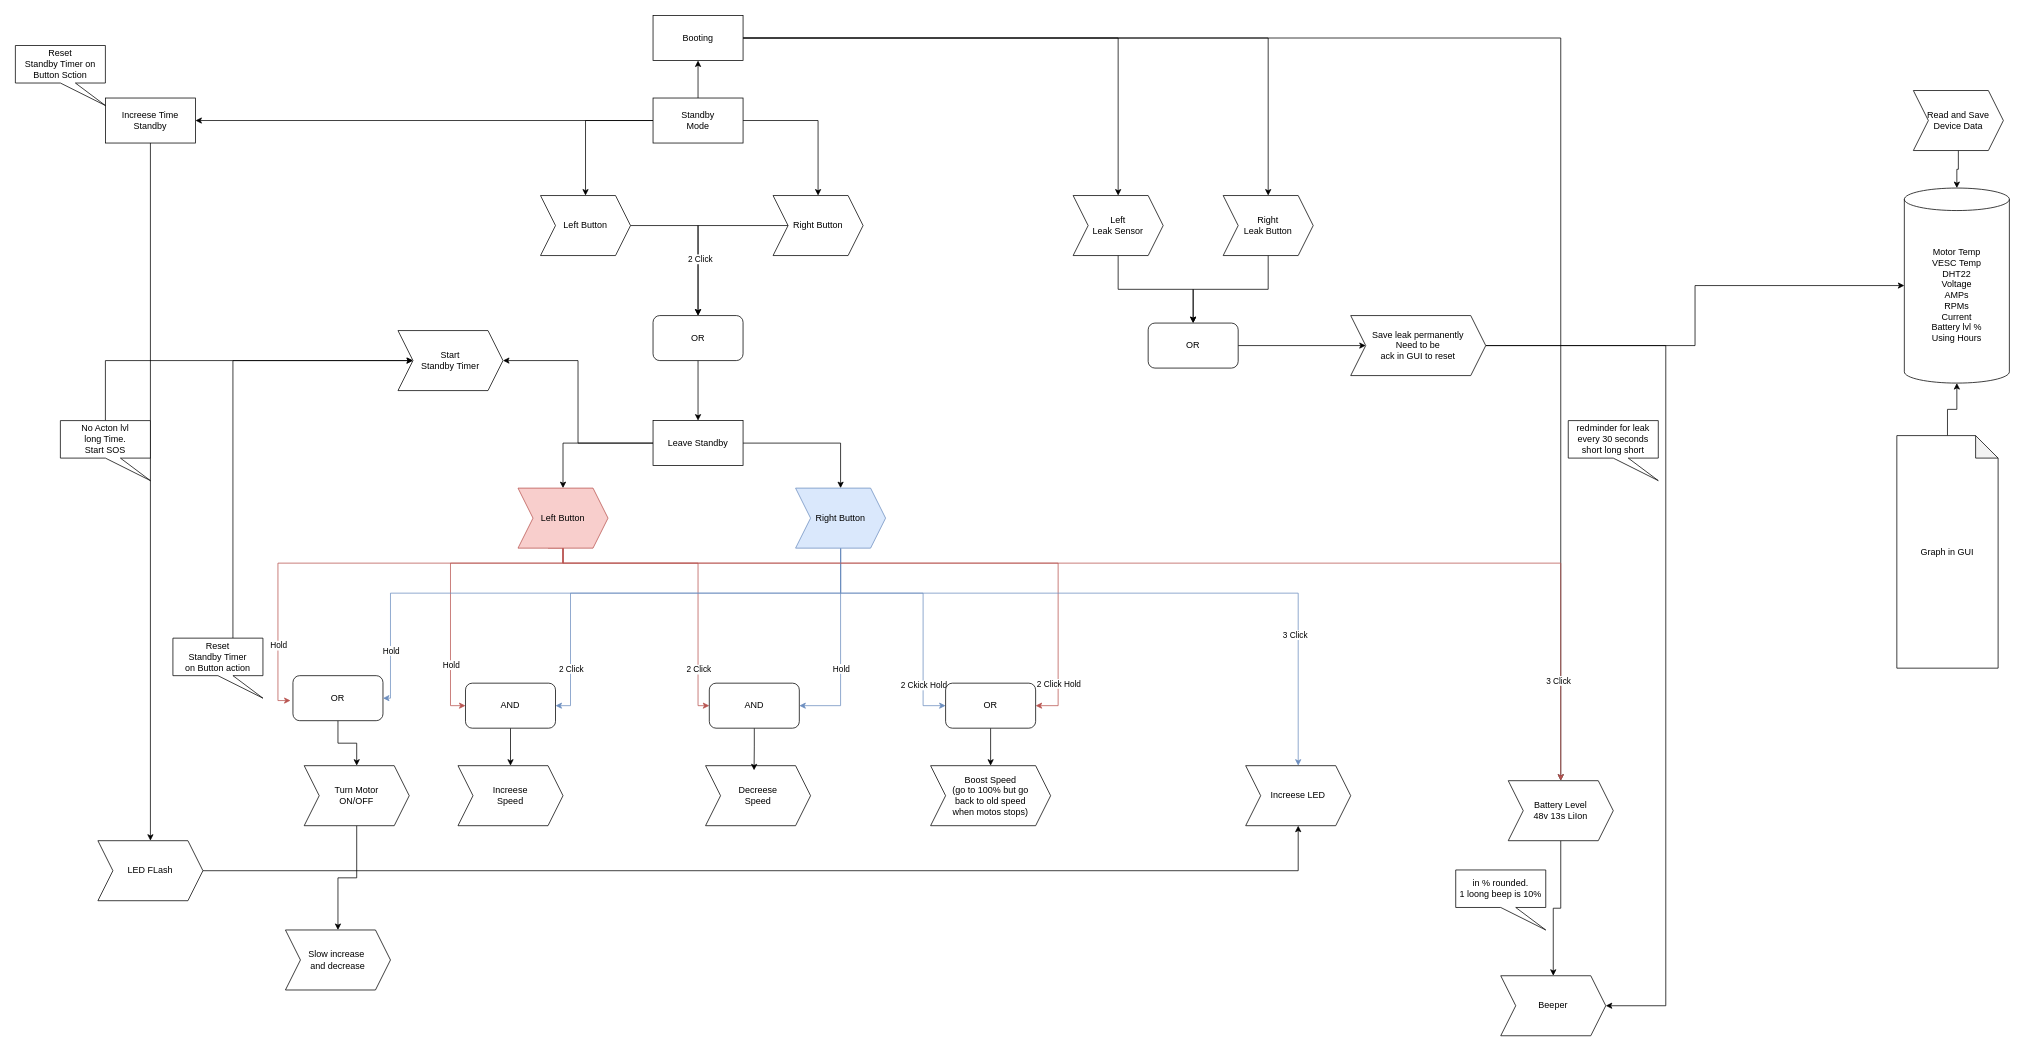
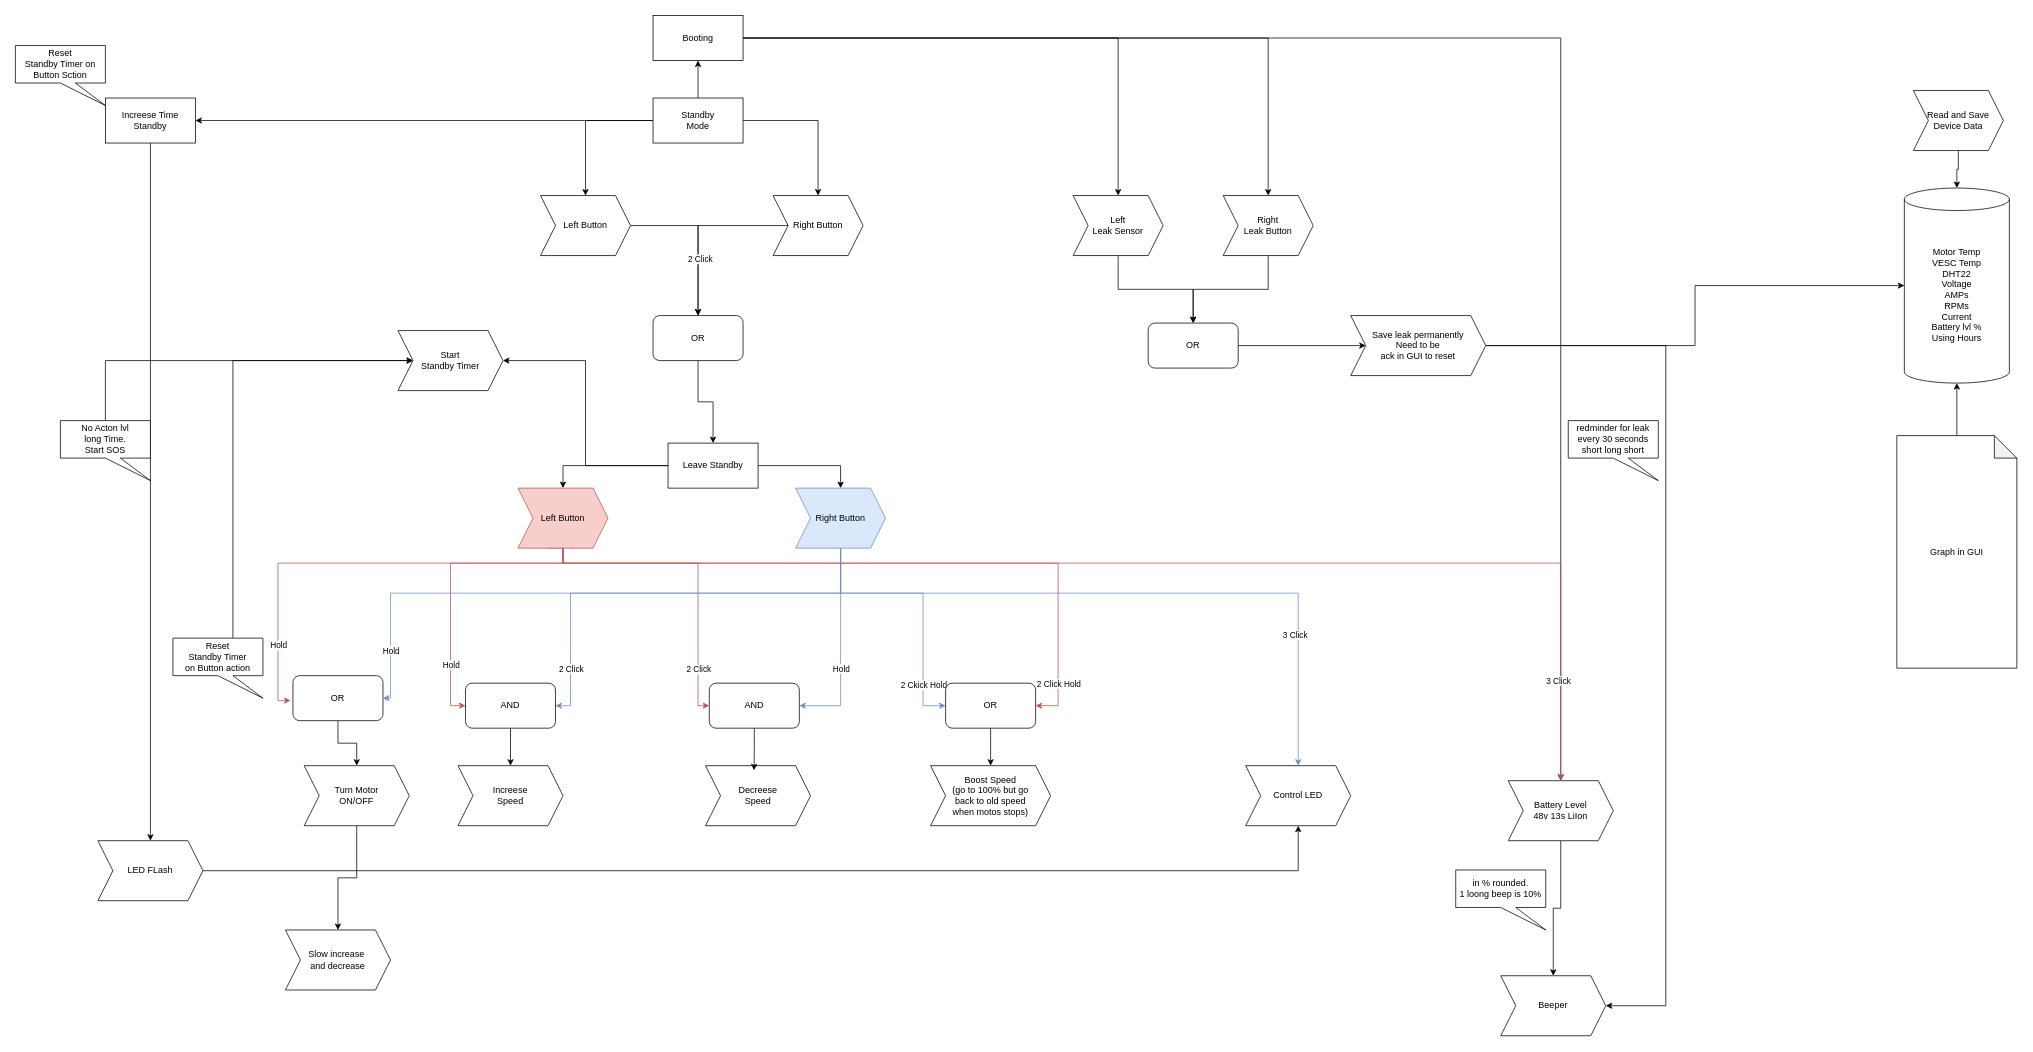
node "Leave Standby": moved (698, 443) -> (713, 465)
node "Graph in GUI": size 101x233 -> 120x233
node "Increese LED": label "Increese LED" -> "Control LED"
